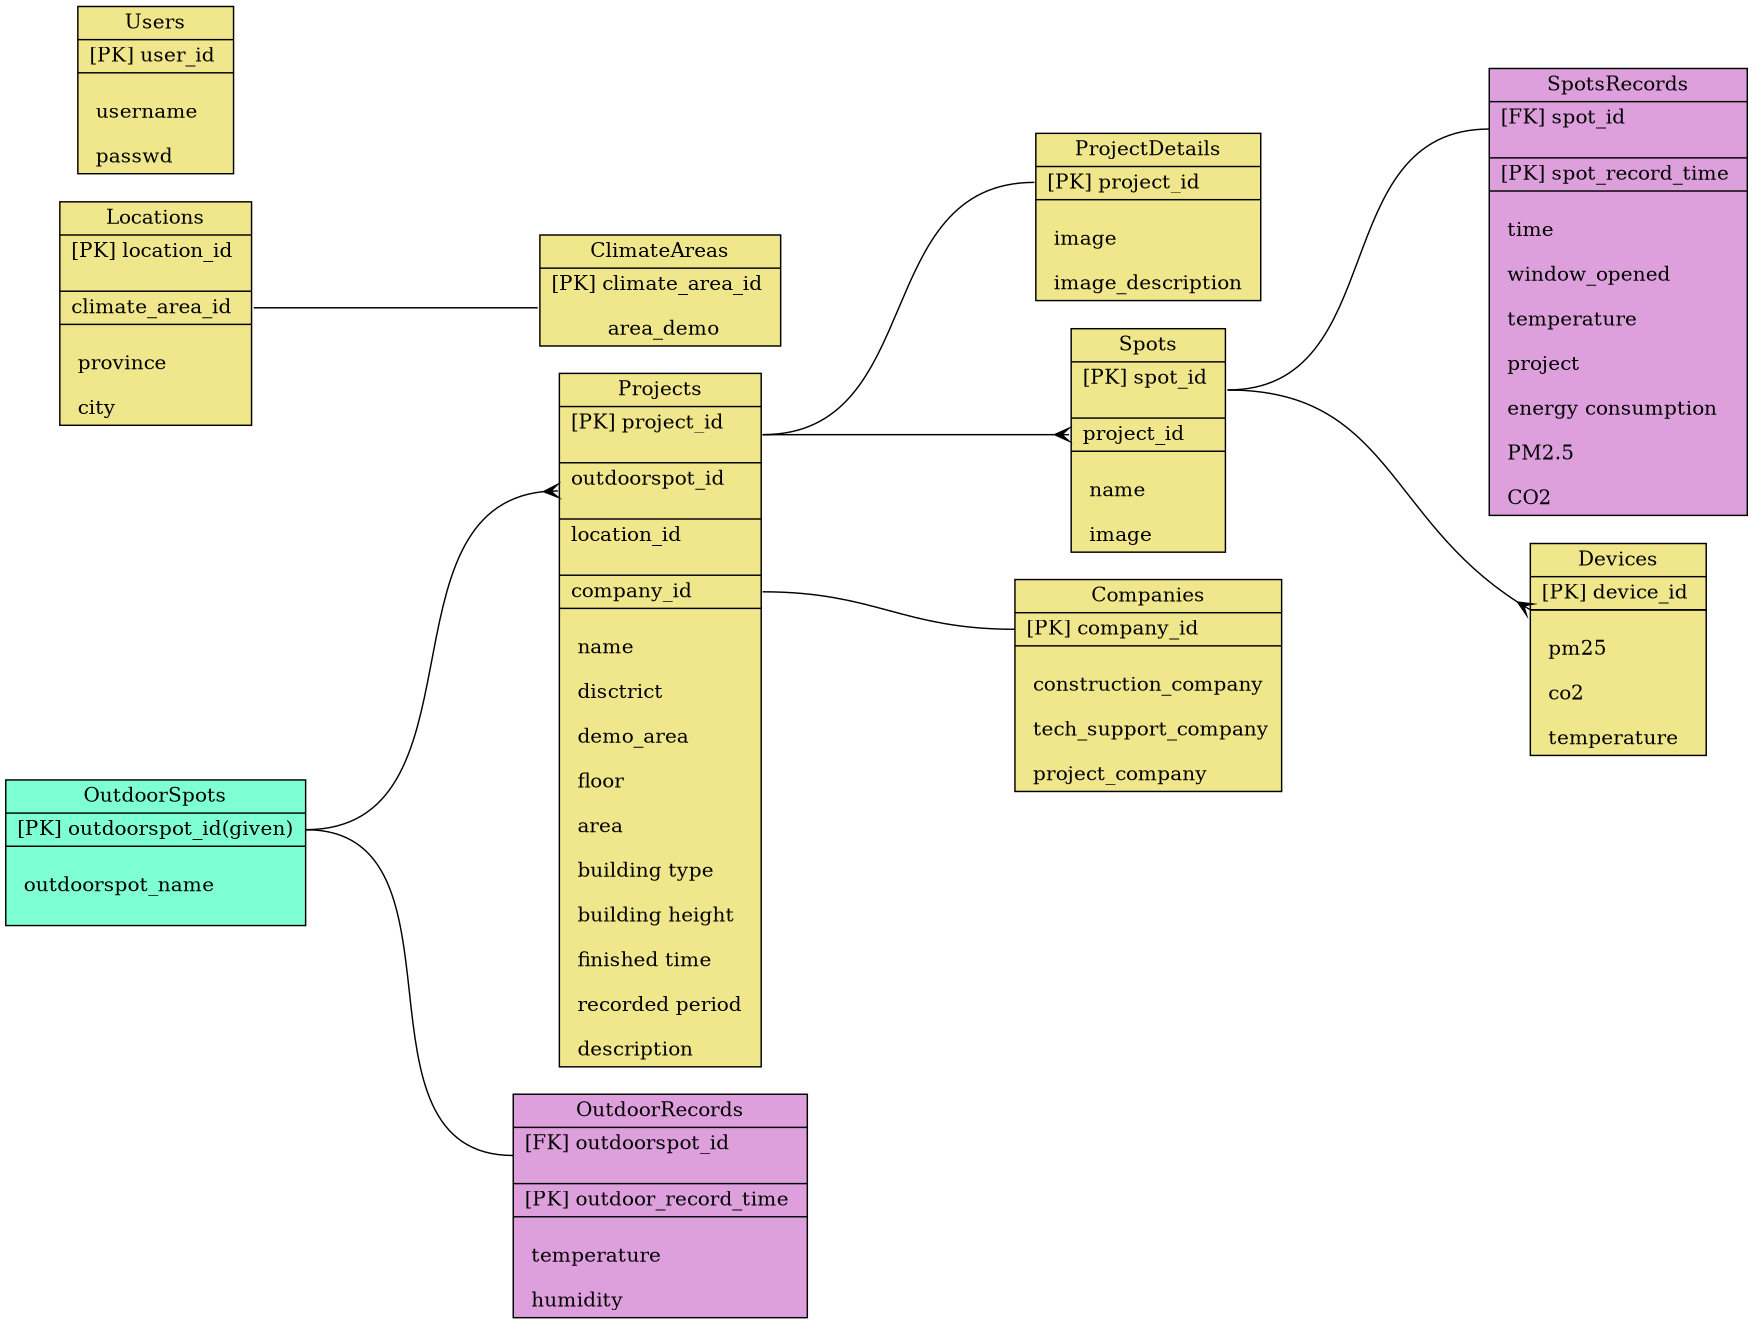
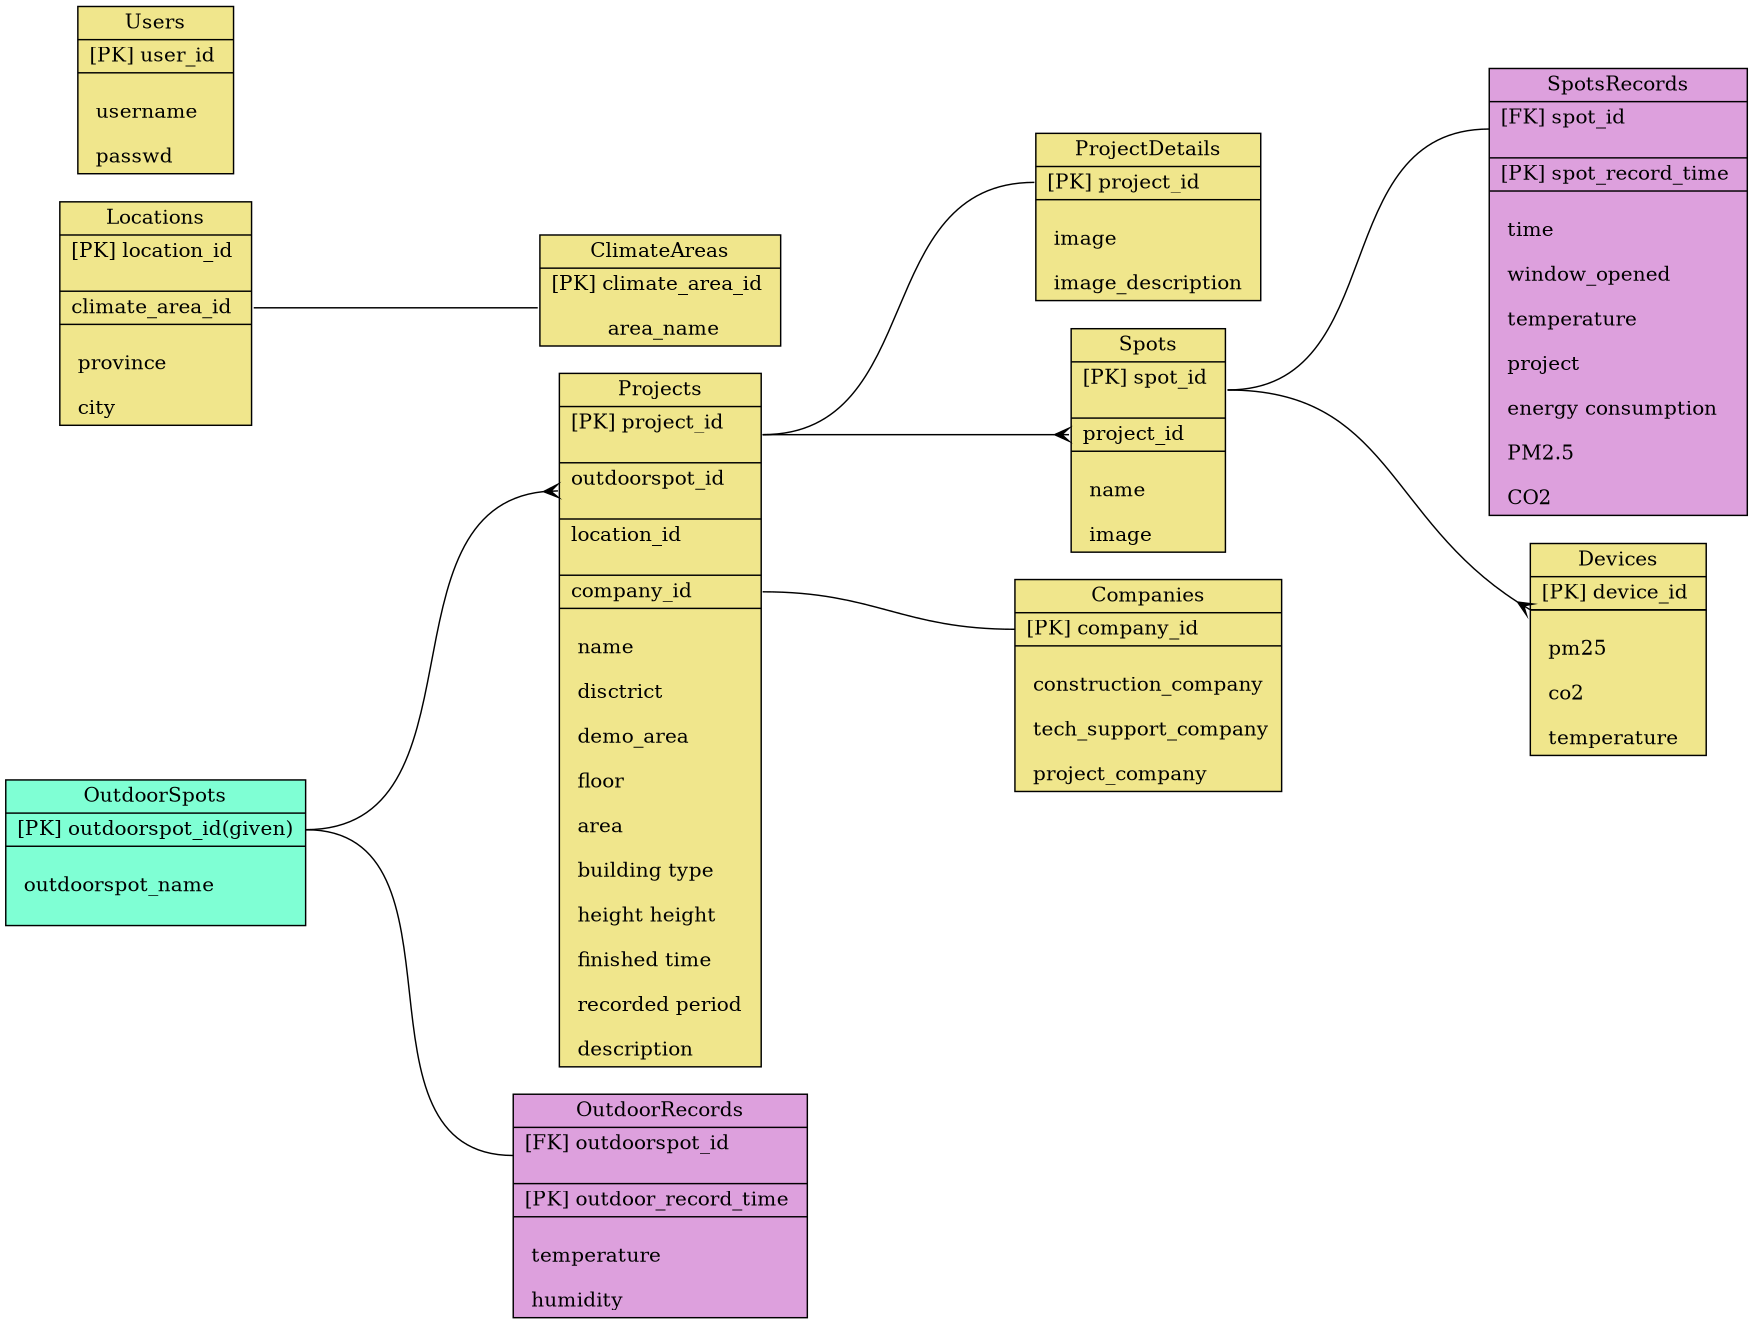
node "ClimateAreas": text "area_demo" -> "area_name"
node "Projects": text "building height" -> "height height"
